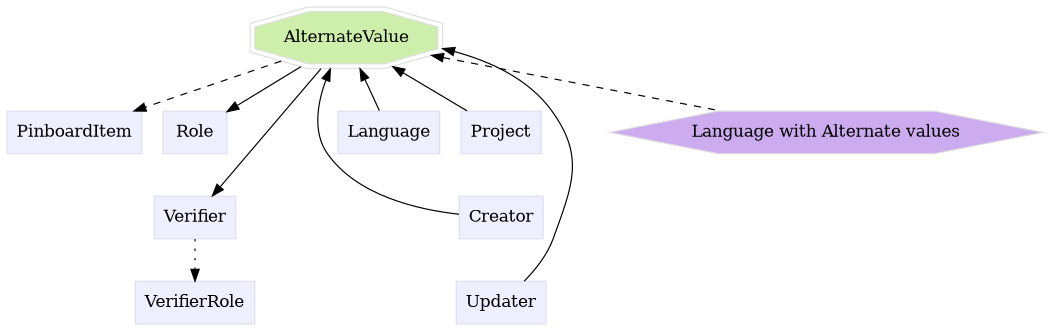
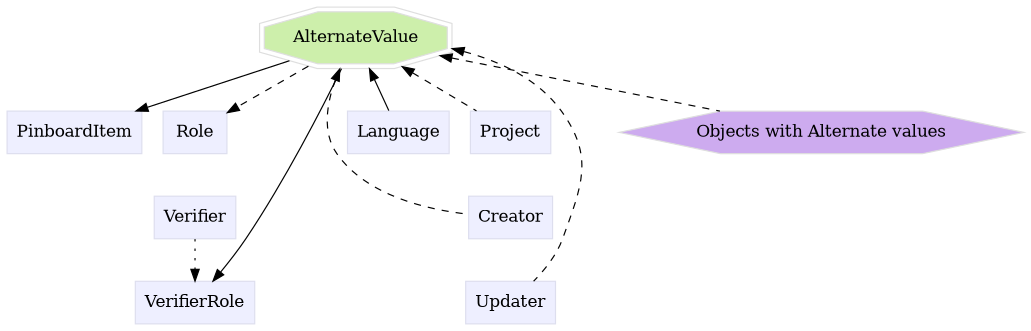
edge "AlternateValue" -> "PinboardItem": style dashed -> solid
edge "AlternateValue" -> "Role": style solid -> dashed
edge "Project" -> "AlternateValue": style solid -> dashed
edge "AlternateValue" -> "Verifier": now "AlternateValue" -> "VerifierRole"
node "Language with Alternate values": label "Language with Alternate values" -> "Objects with Alternate values"
edge "Updater" -> "AlternateValue": style solid -> dashed
edge "Creator" -> "AlternateValue": style solid -> dashed
